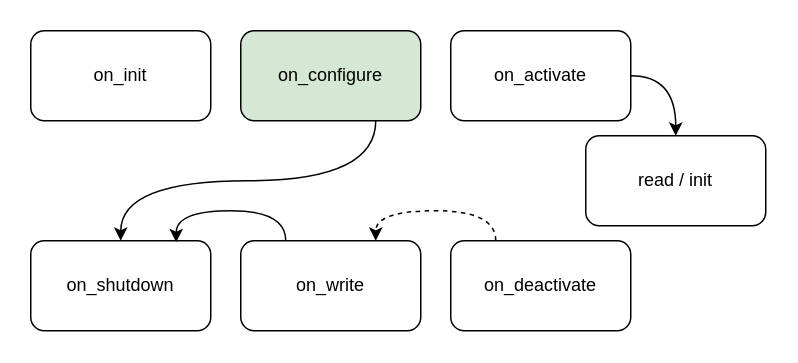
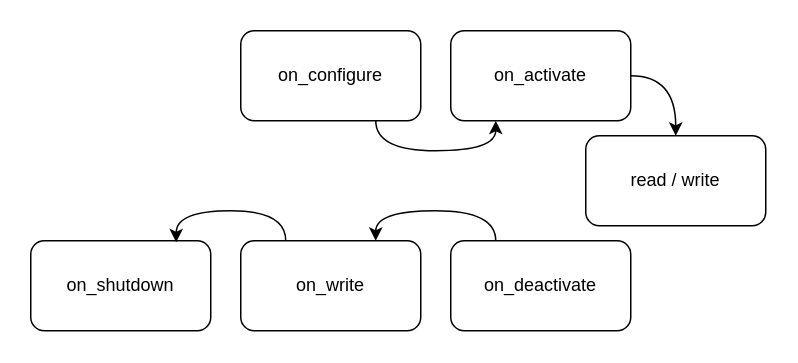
node "on_init": removed
node "on_configure": fillcolor #d5e8d4 -> #ffffff
edge "on_configure" -> "on_shutdown": now "on_configure" -> "on_activate"
node "read / init": label "read / init" -> "read / write"
edge "on_deactivate" -> "on_write": style dashed -> solid
